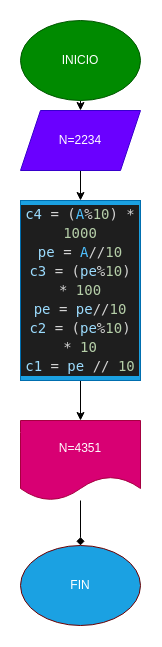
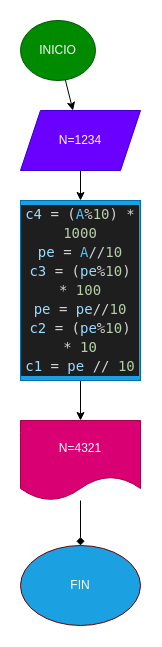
node "INICIO": size 120x80 -> 75x60
node "N=2234": label "N=2234" -> "N=1234"
node "N=4351": label "N=4351" -> "N=4321"
